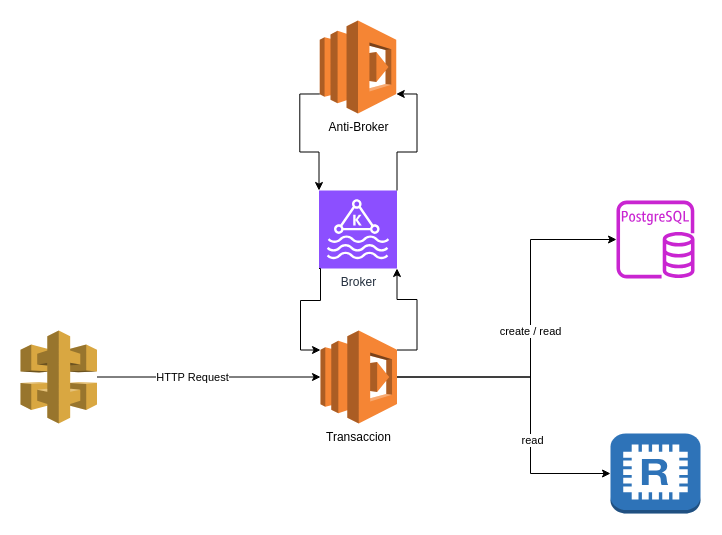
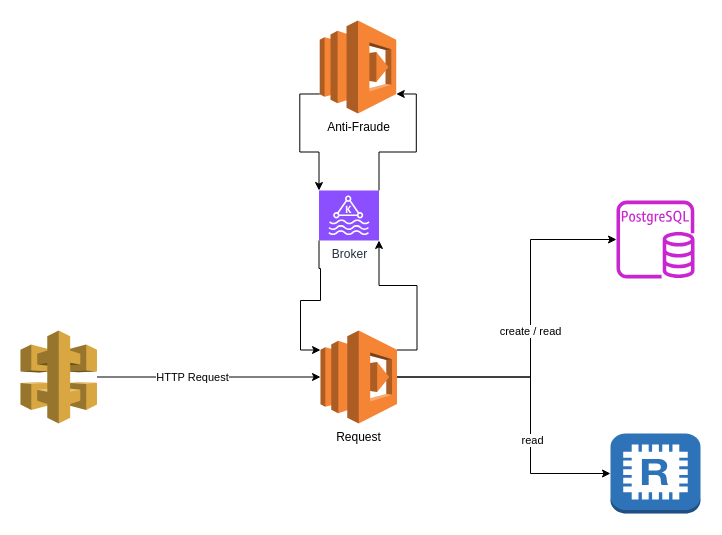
node "Anti-Broker": label "Anti-Broker" -> "Anti-Fraude"
node "Broker": size 78x78 -> 60x50
node "Transaccion": label "Transaccion" -> "Request"
